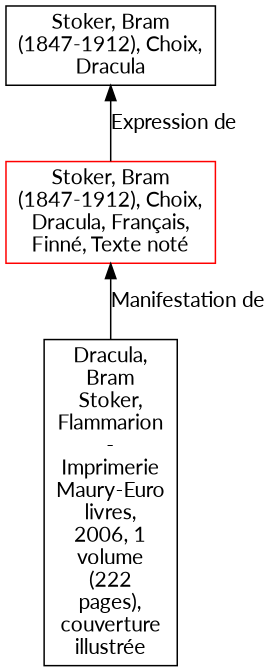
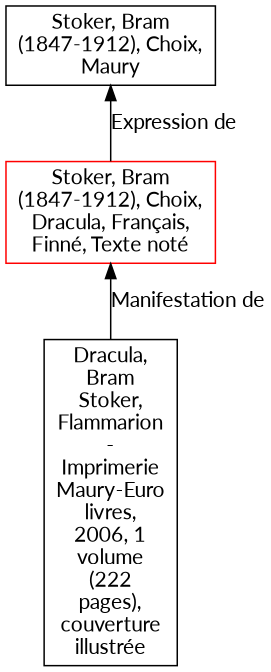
node "Stoker, Bram (1847-1912), Choix, Dracula": label "Stoker, Bram (1847-1912), Choix, Dracula" -> "Stoker, Bram (1847-1912), Choix, Maury"
